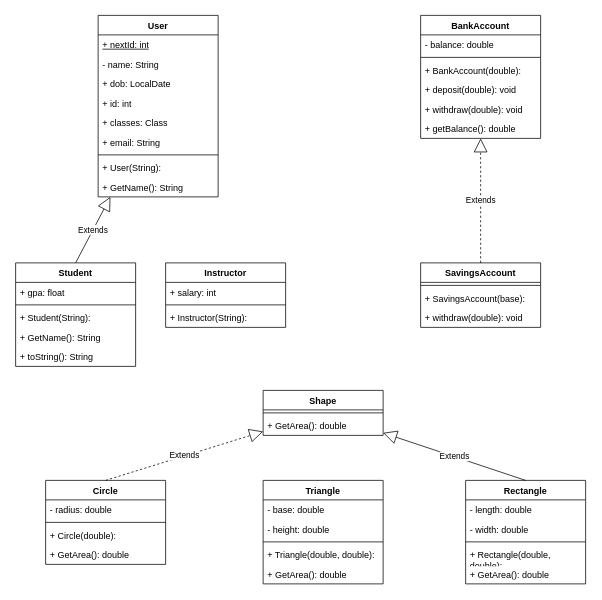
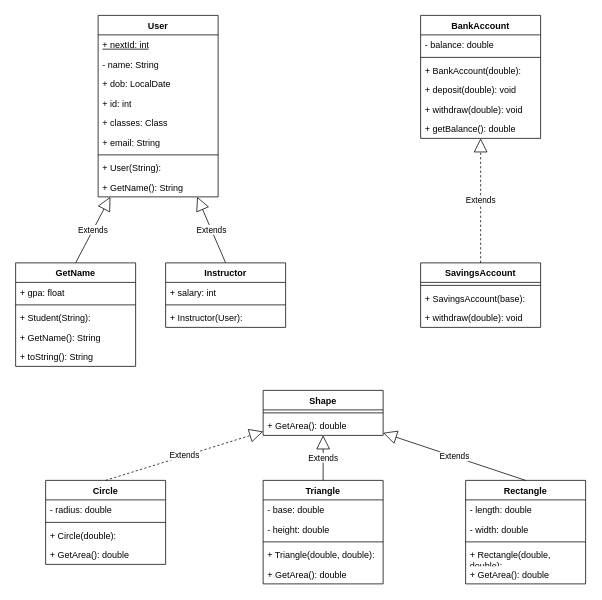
edge "Instructor" -> "User": added, label "Extends"
node "Student": label "Student" -> "GetName"
node "+ Instructor(String):": label "+ Instructor(String):" -> "+ Instructor(User):"
edge "Triangle" -> "Shape": added, label "Extends"
